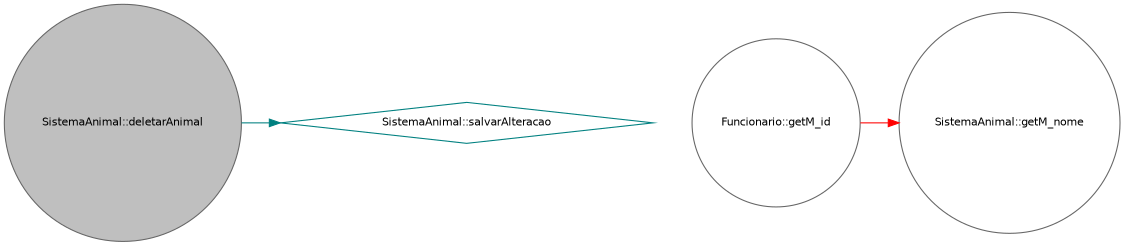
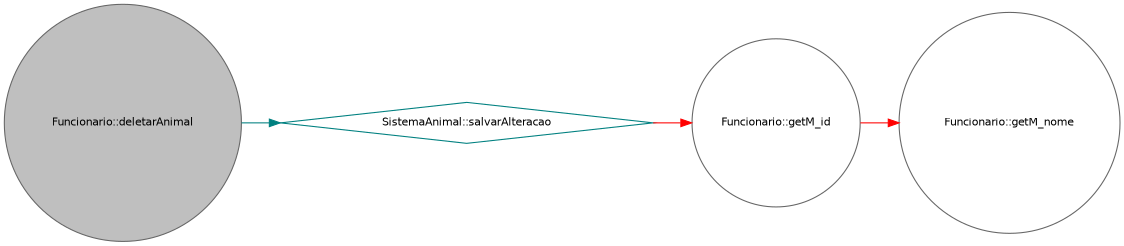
node "SistemaAnimal::deletarAnimal": label "SistemaAnimal::deletarAnimal" -> "Funcionario::deletarAnimal"
edge "SistemaAnimal::salvarAlteracao" -> "Funcionario::getM_id": added
node "SistemaAnimal::getM_nome": label "SistemaAnimal::getM_nome" -> "Funcionario::getM_nome"
